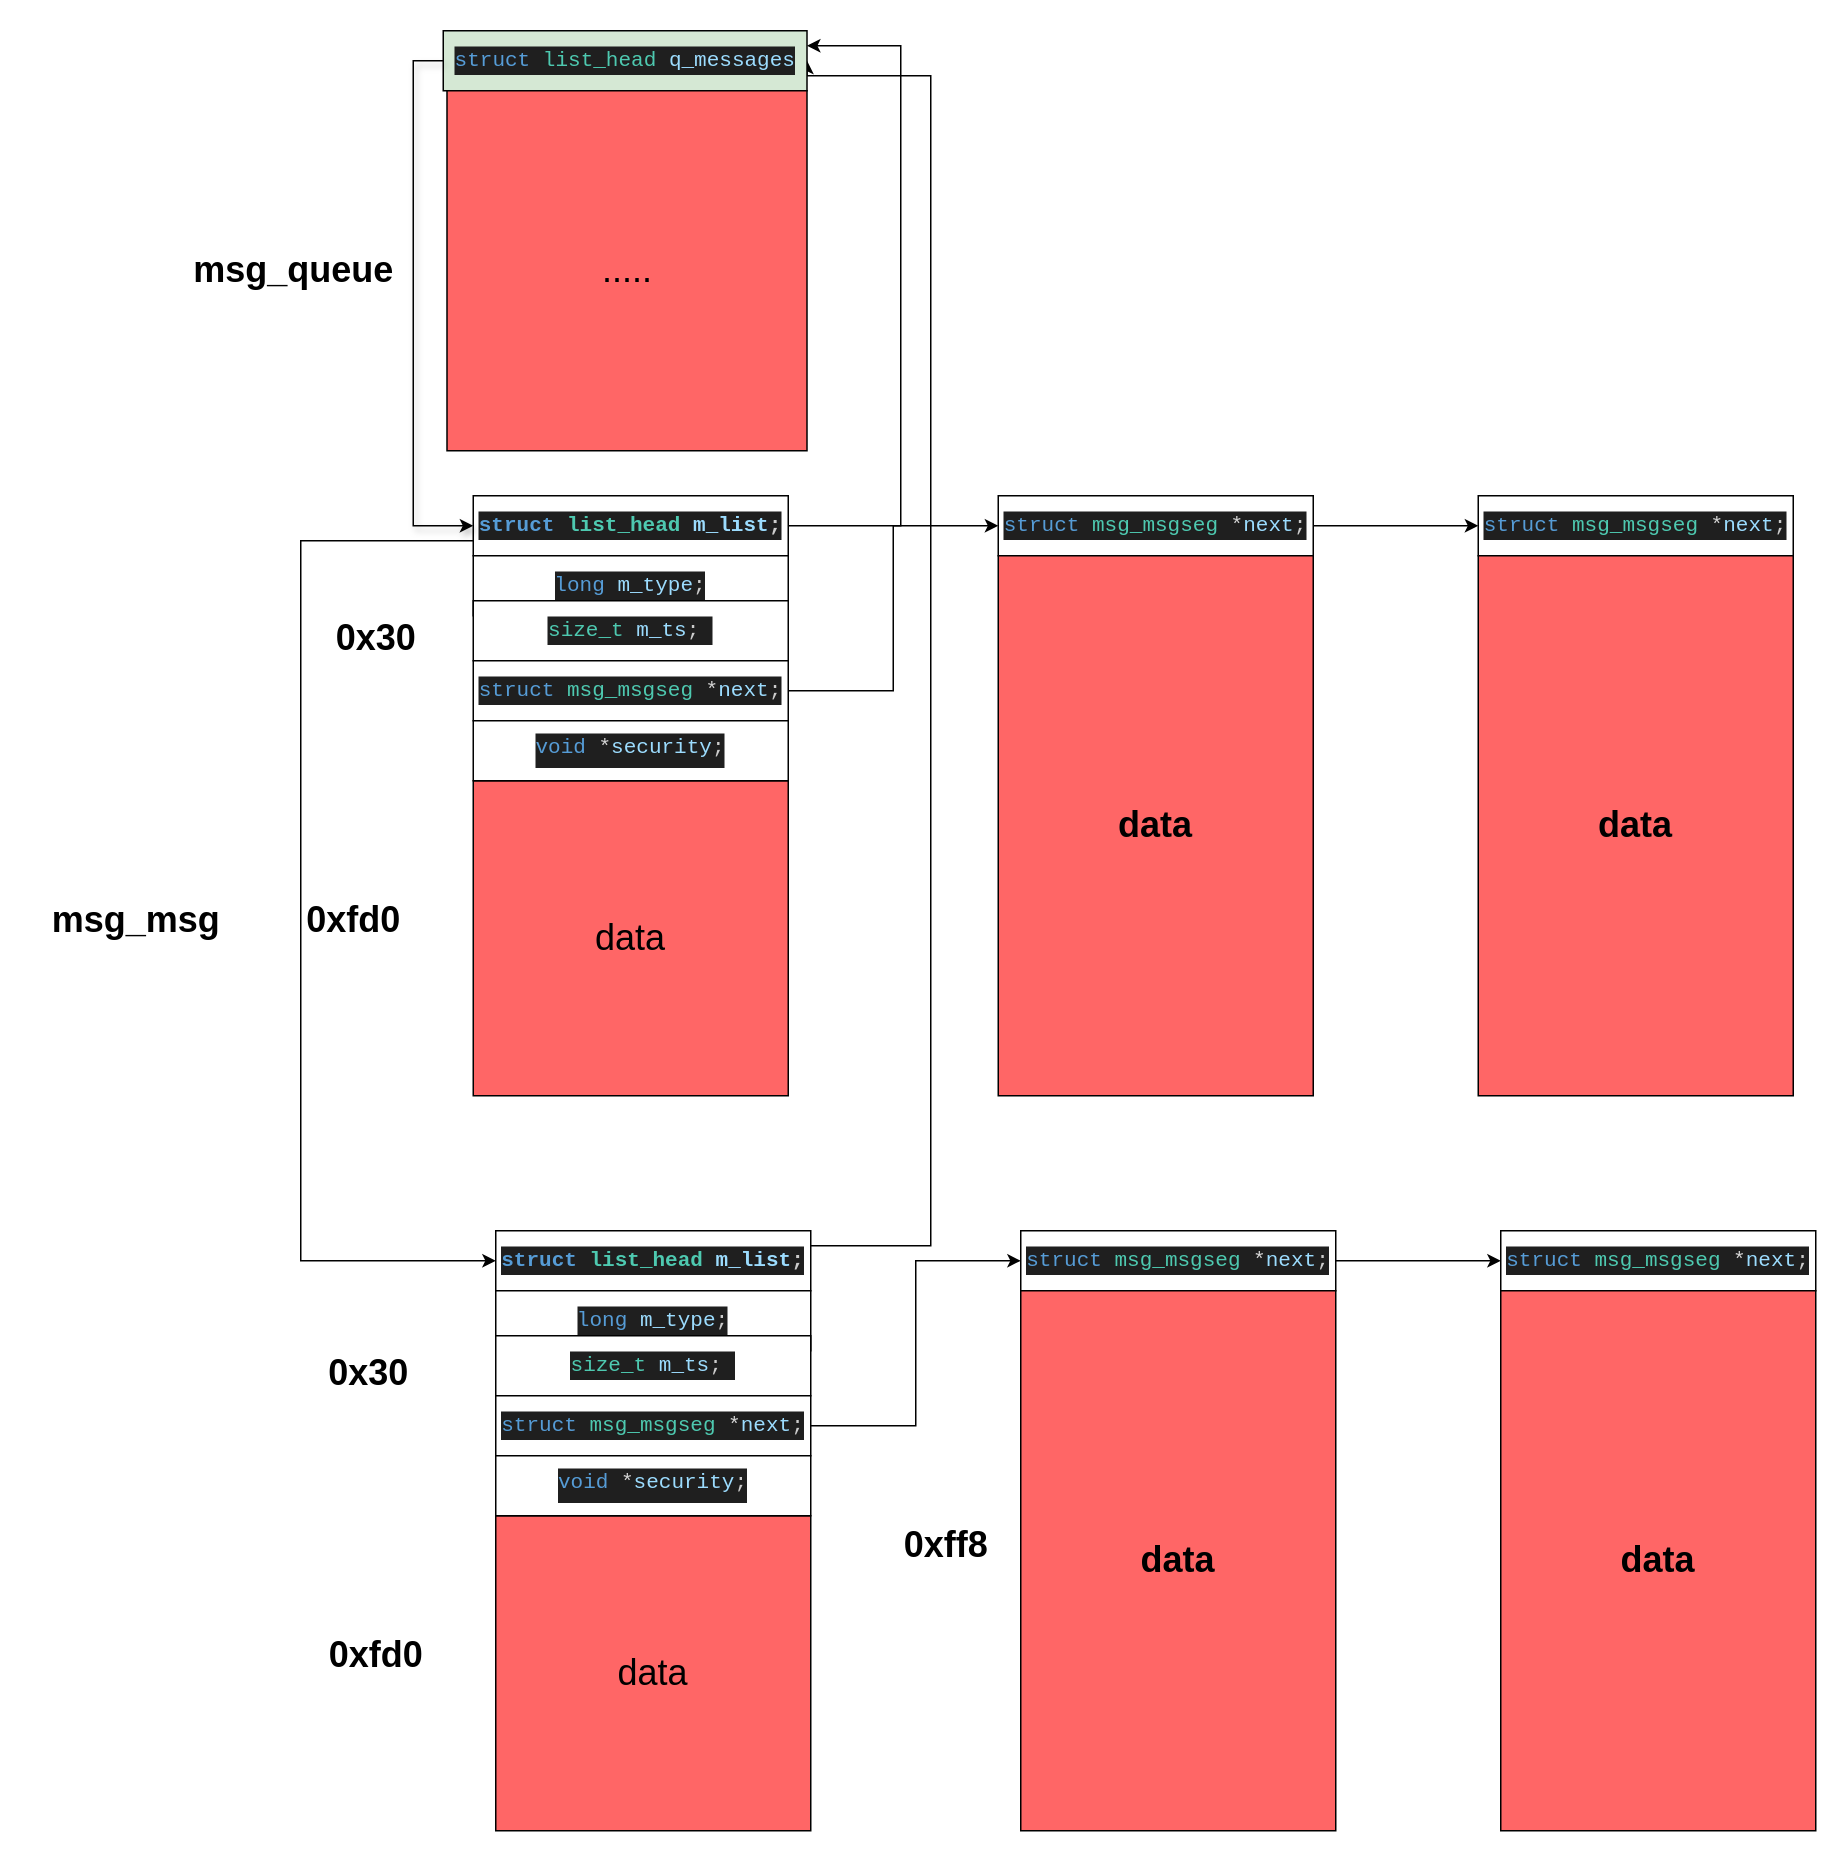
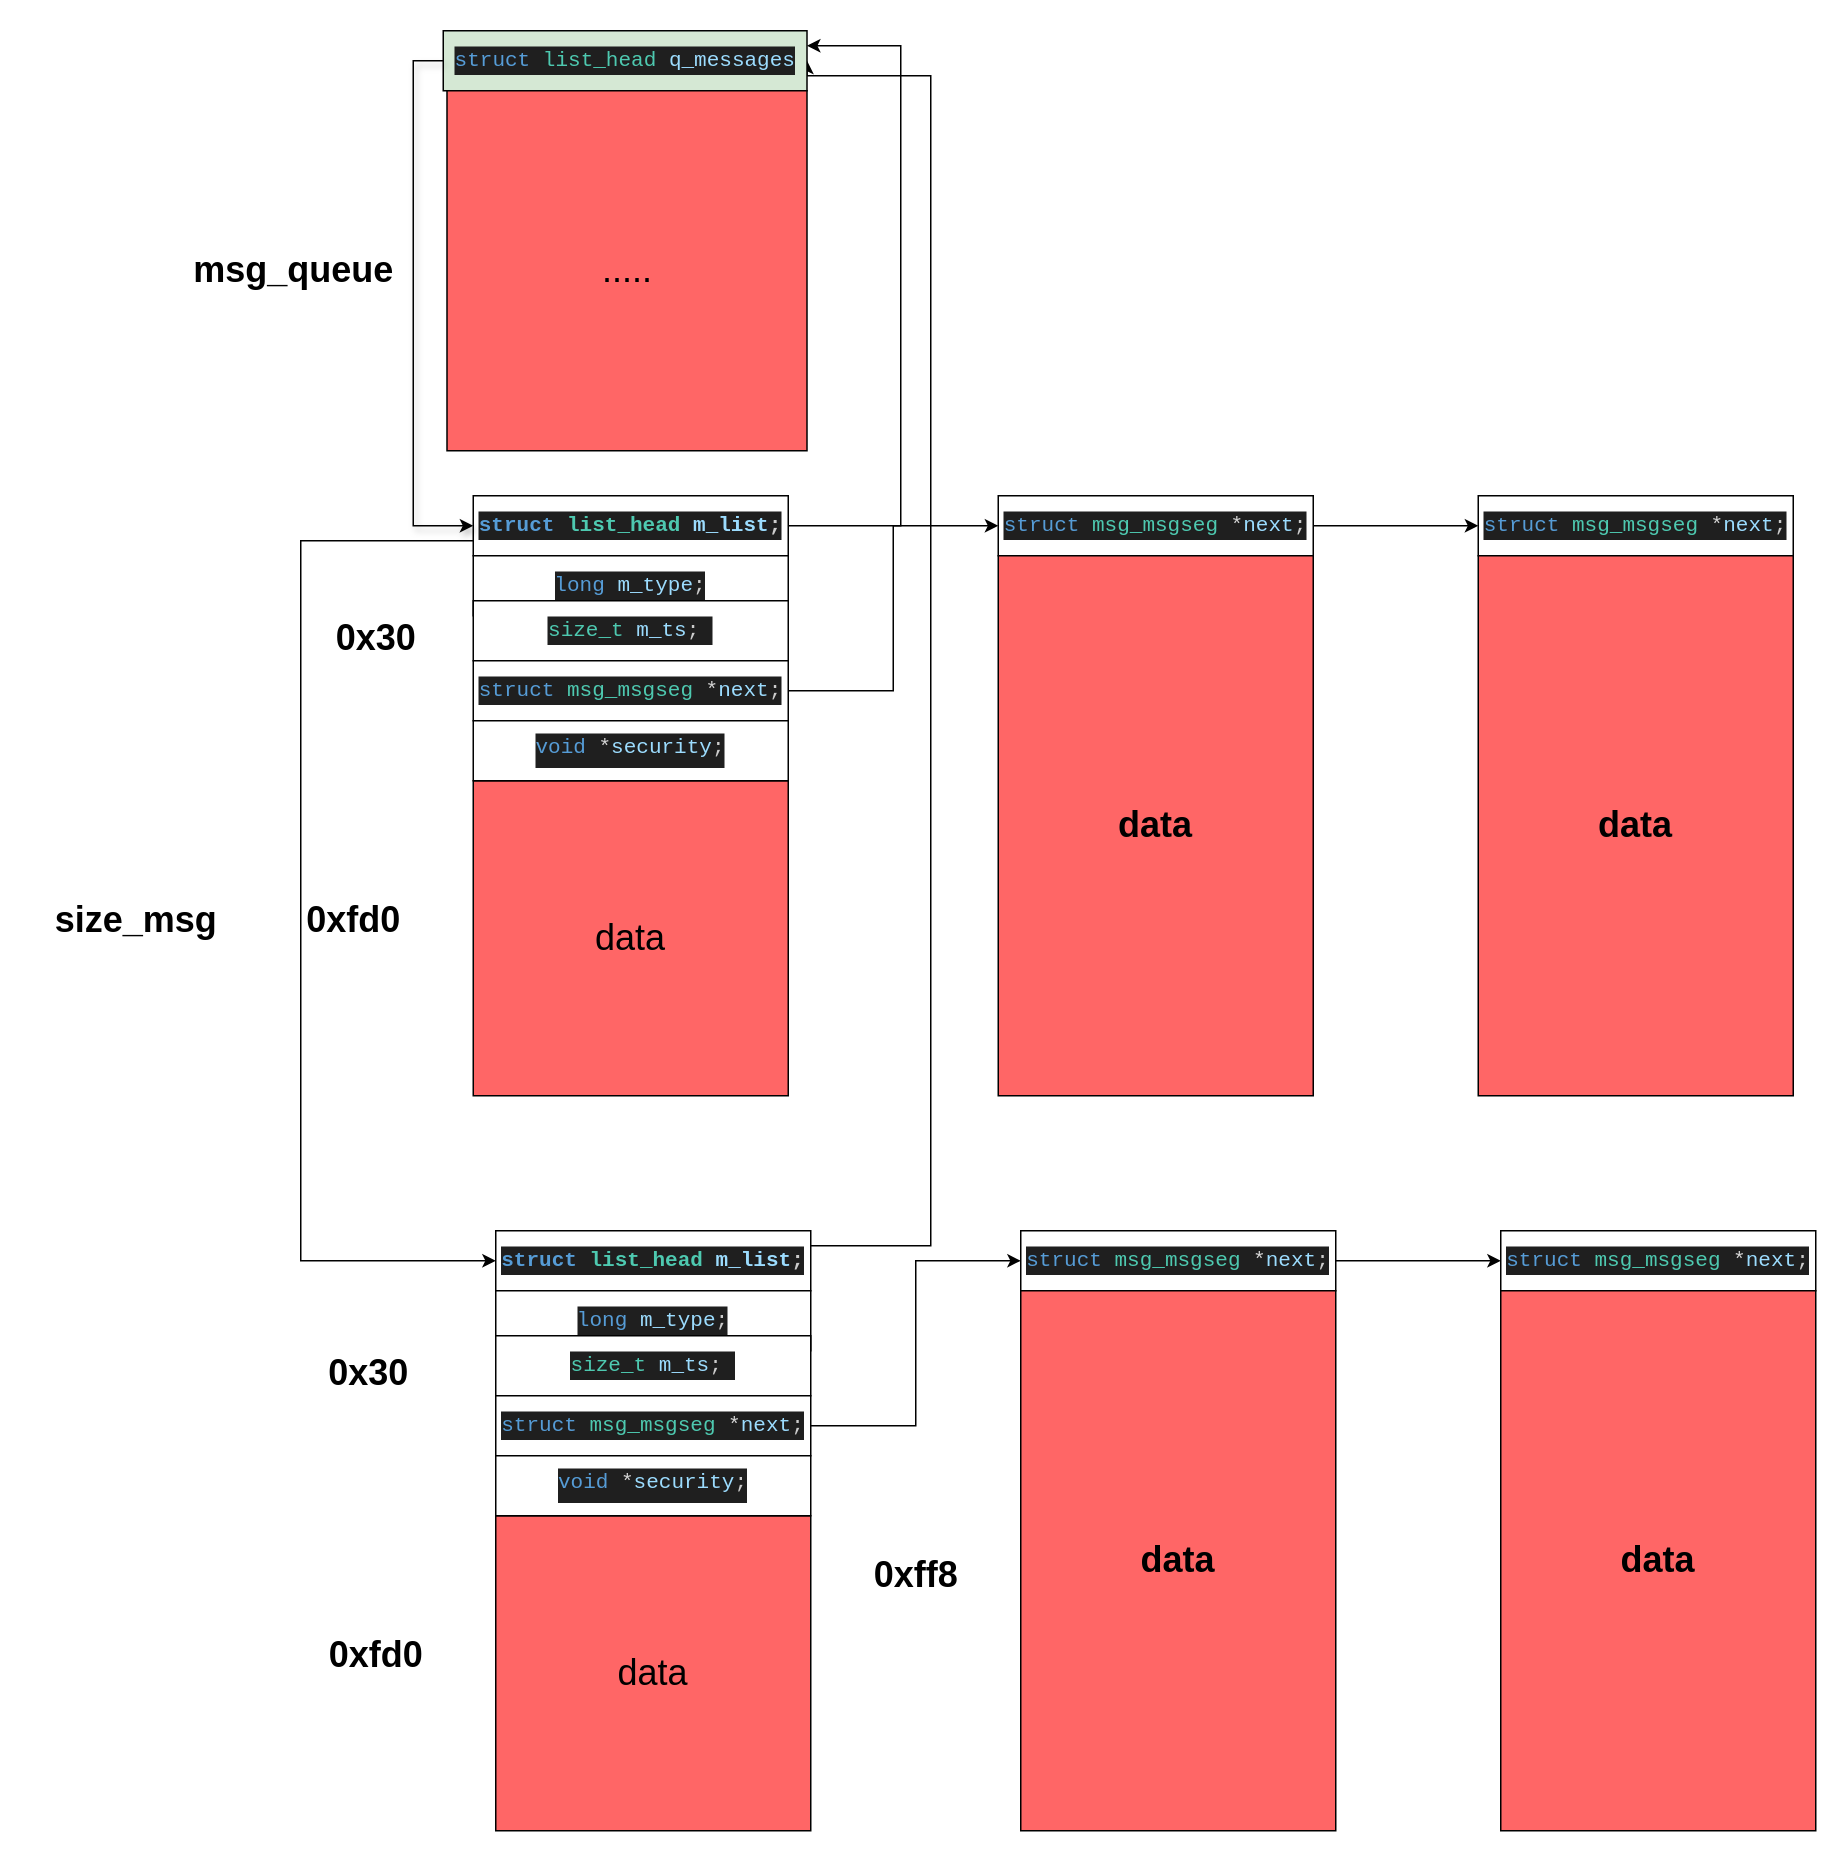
node "msg_msg": label "msg_msg" -> "size_msg"
node "0xff8": moved (946, 1546) -> (916, 1576)
